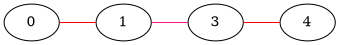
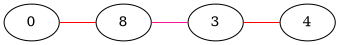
node "1": label "1" -> "8"
